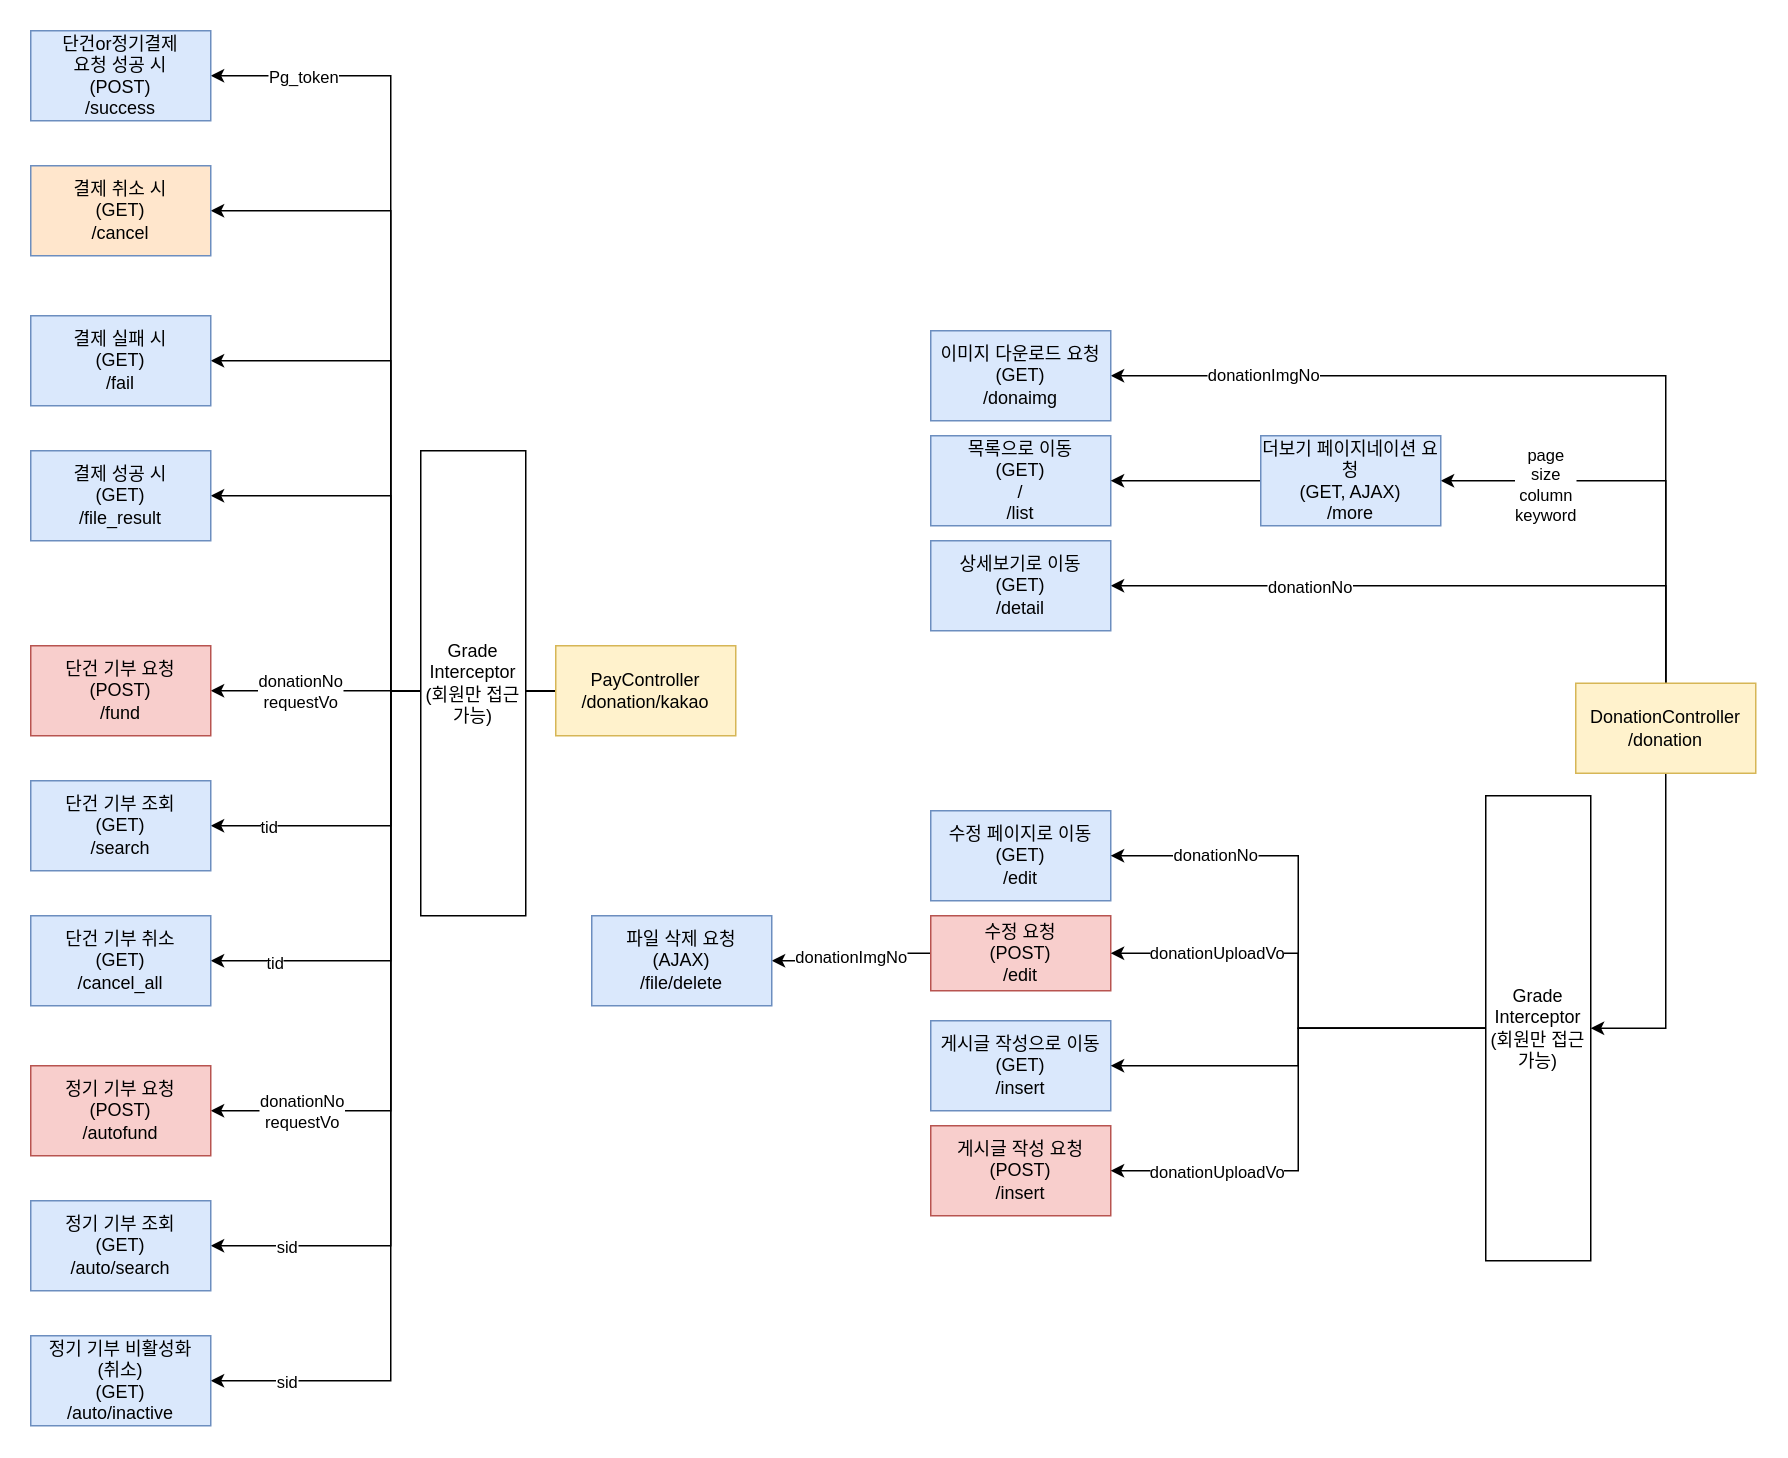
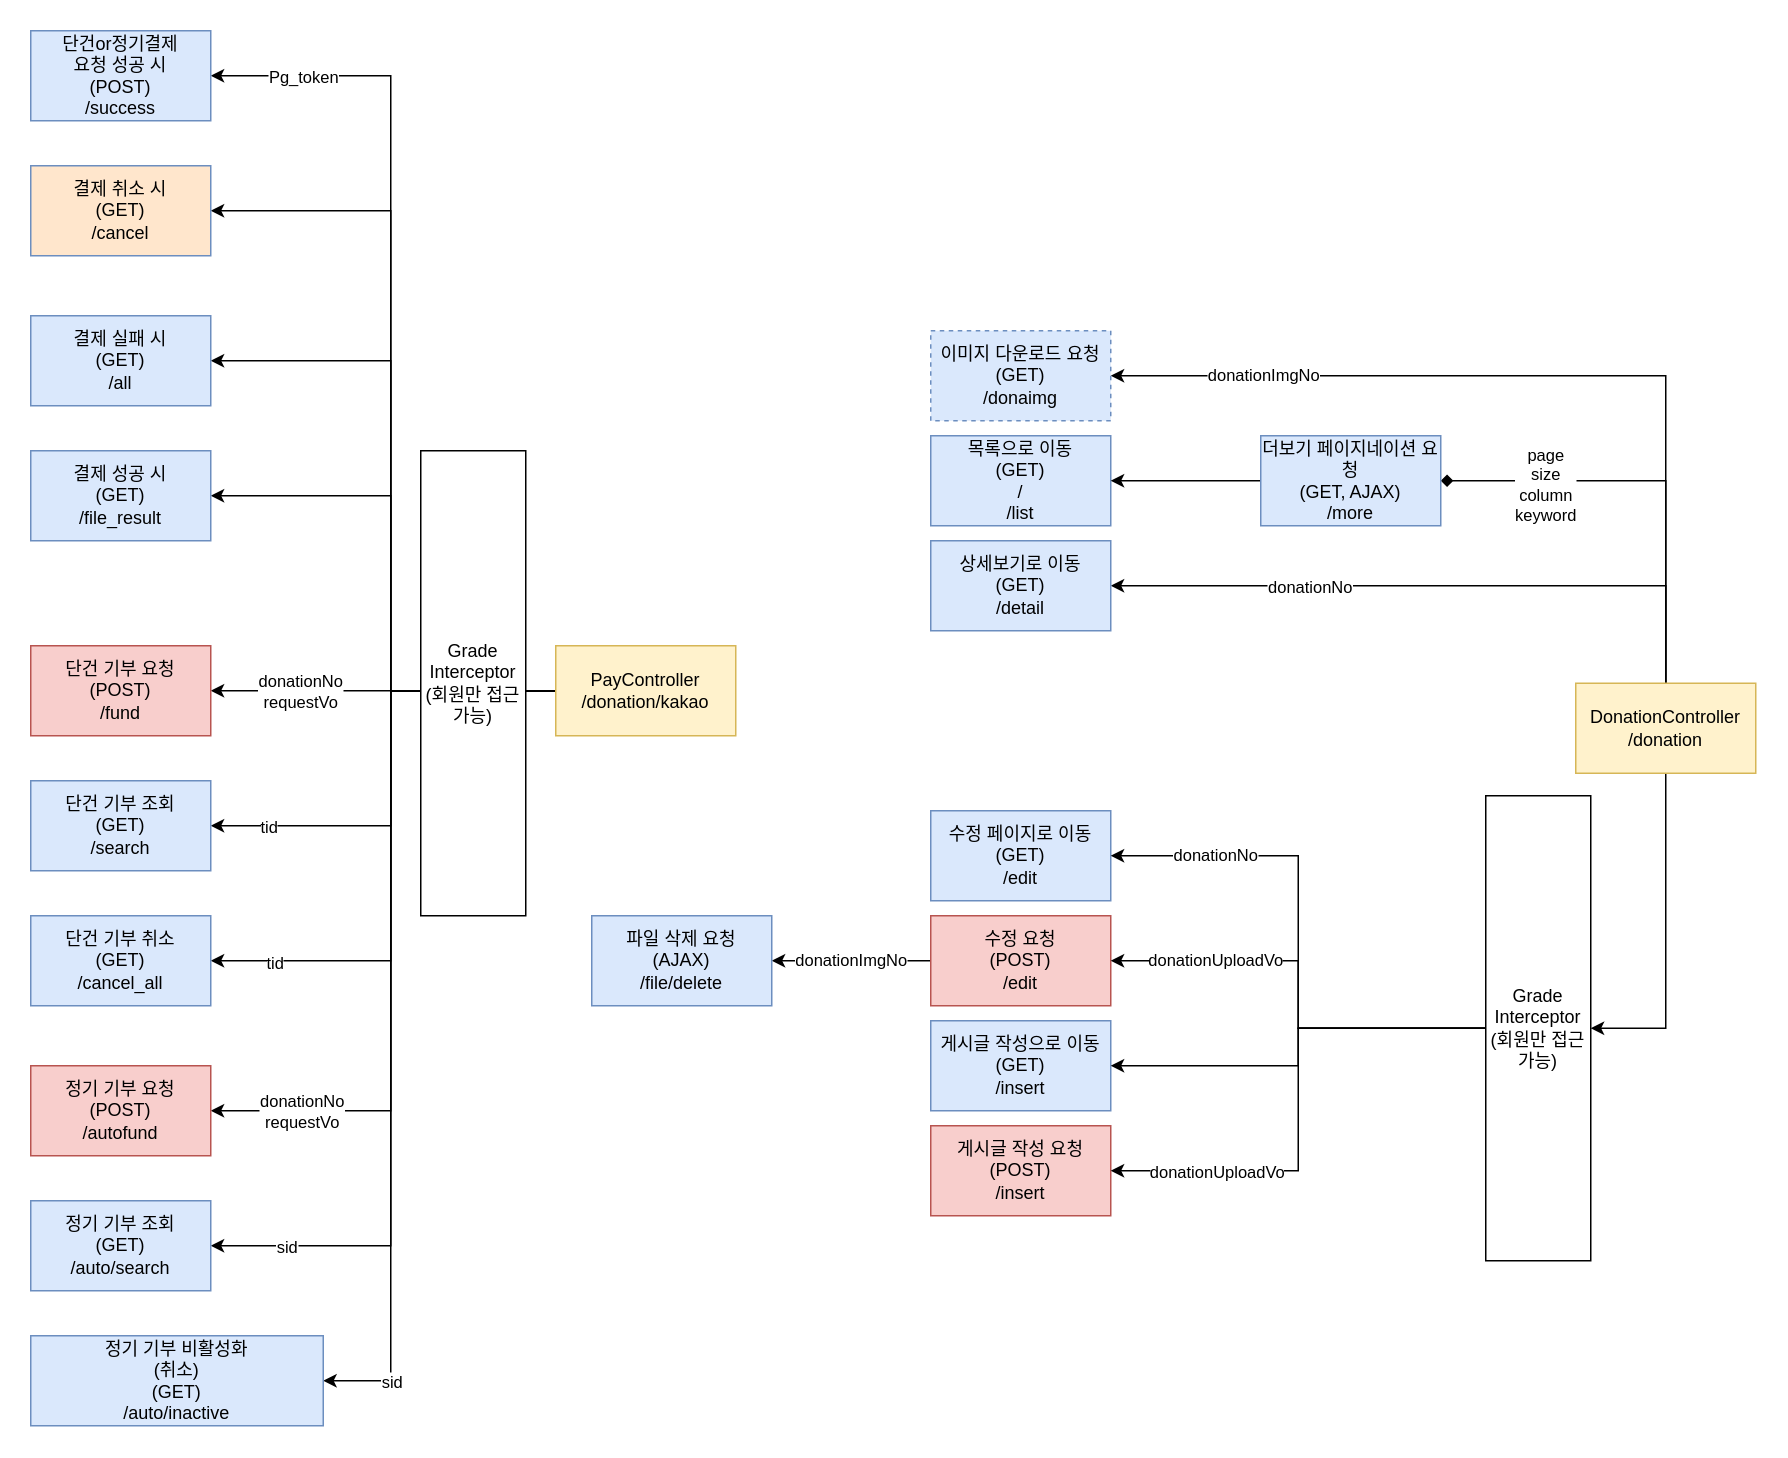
node "결제 실패 시 (GET) /fail": label "결제 실패 시 (GET) /fail" -> "결제 실패 시 (GET) /all"
node "이미지 다운로드 요청 (GET) /donaimg": style solid -> dashed
edge "DonationController /donation" -> "더보기 페이지네이션 요청 (GET, AJAX) /more": arrowhead classic -> diamond
node "수정 요청 (POST) /edit": size 180x75 -> 180x90
node "정기 기부 비활성화 (취소) (GET) /auto/inactive": size 180x90 -> 293x90
